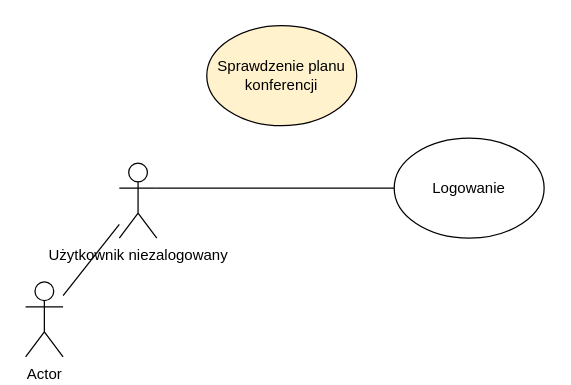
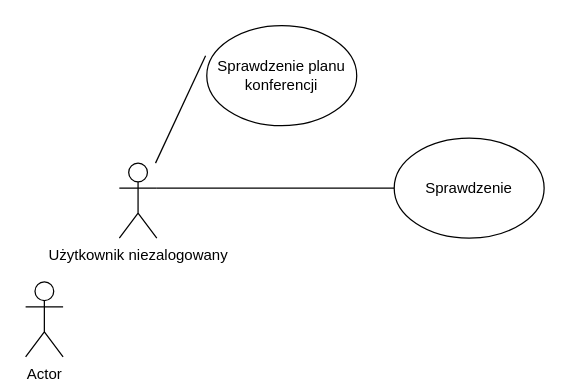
node "Sprawdzenie planu konferencji": fillcolor #fff2cc -> #ffffff
node "Logowanie": label "Logowanie" -> "Sprawdzenie"
edge "Użytkownik niezalogowany" -- "Actor": now "Użytkownik niezalogowany" -- "Sprawdzenie planu konferencji"
